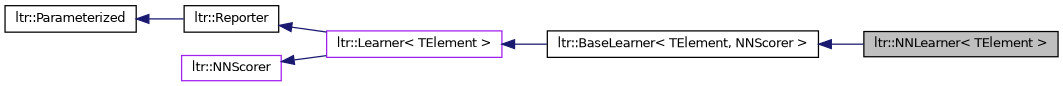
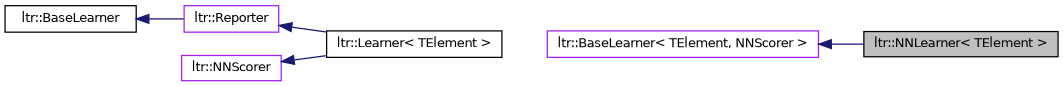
node "ltr::Parameterized": label "ltr::Parameterized" -> "ltr::BaseLearner"
node "ltr::Reporter": color black -> purple
node "ltr::Learner< TElement >": color purple -> black
edge "ltr::BaseLearner< TElement, NNScorer >" -> "ltr::Learner< TElement >": removed
node "ltr::BaseLearner< TElement, NNScorer >": color black -> purple
